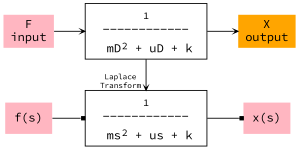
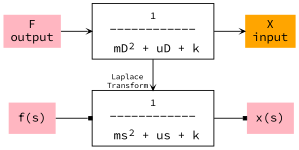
node "F input": label "F input" -> "F output"
node "X output": label "X output" -> "X input"
